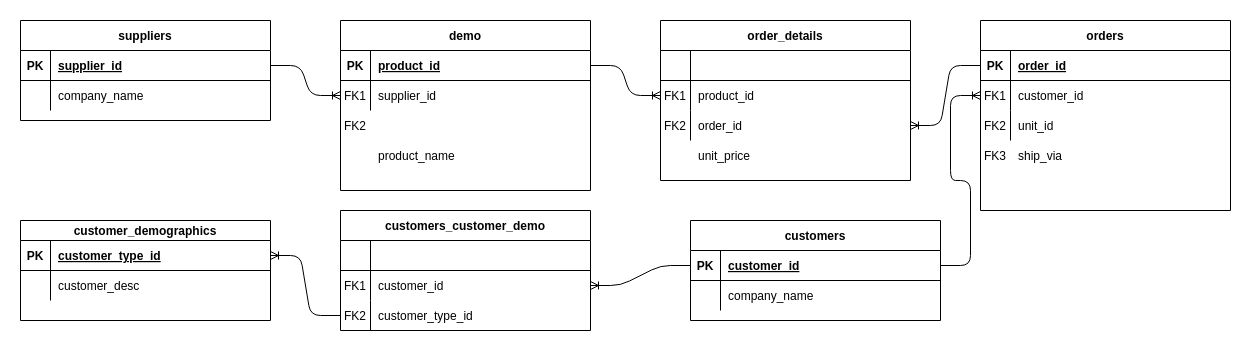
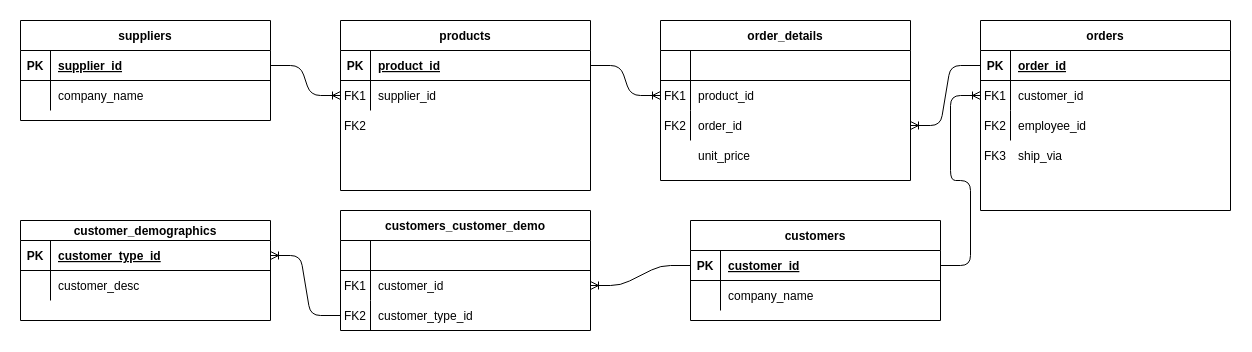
node "demo": label "demo" -> "products"
node "unit_id": label "unit_id" -> "employee_id"
node "product_name": removed
